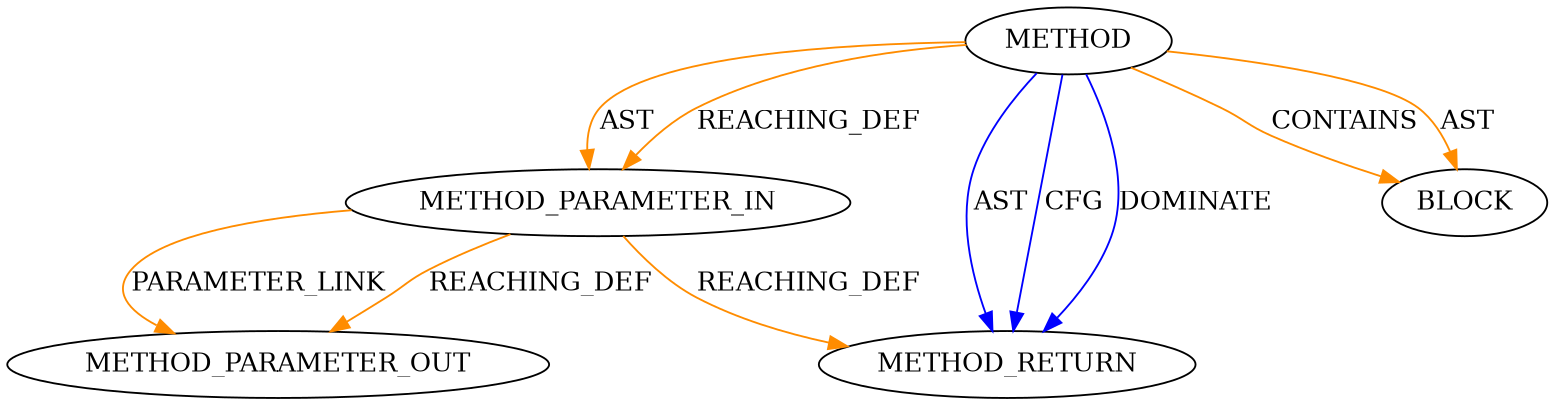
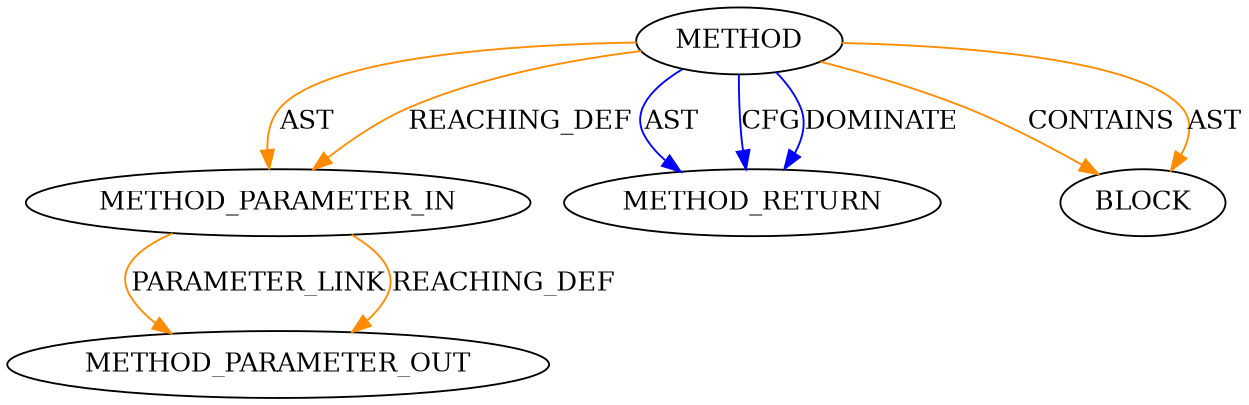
edge "METHOD_PARAMETER_IN" -> "METHOD_RETURN": removed, label "REACHING_DEF"
